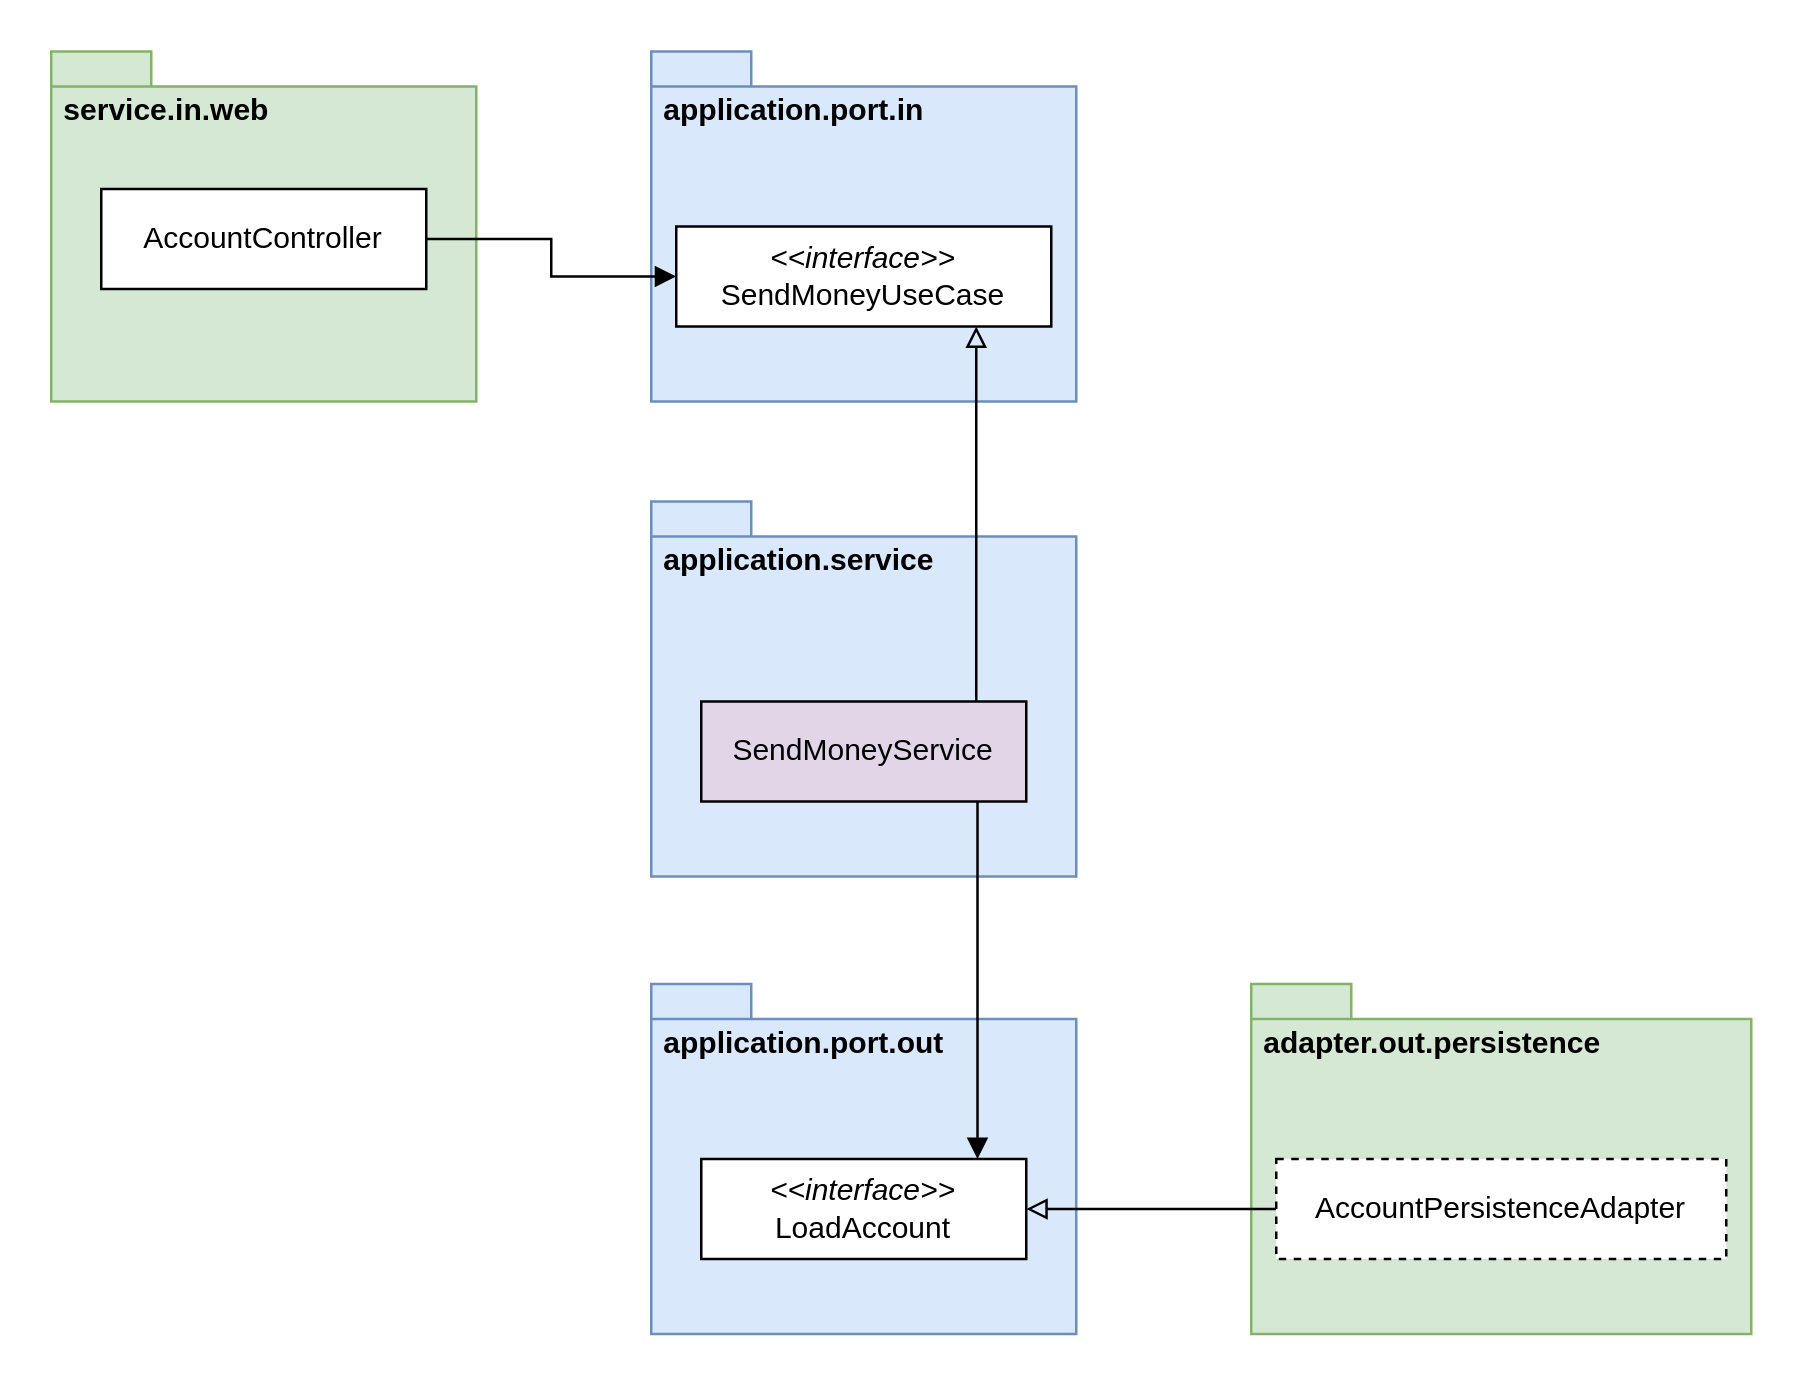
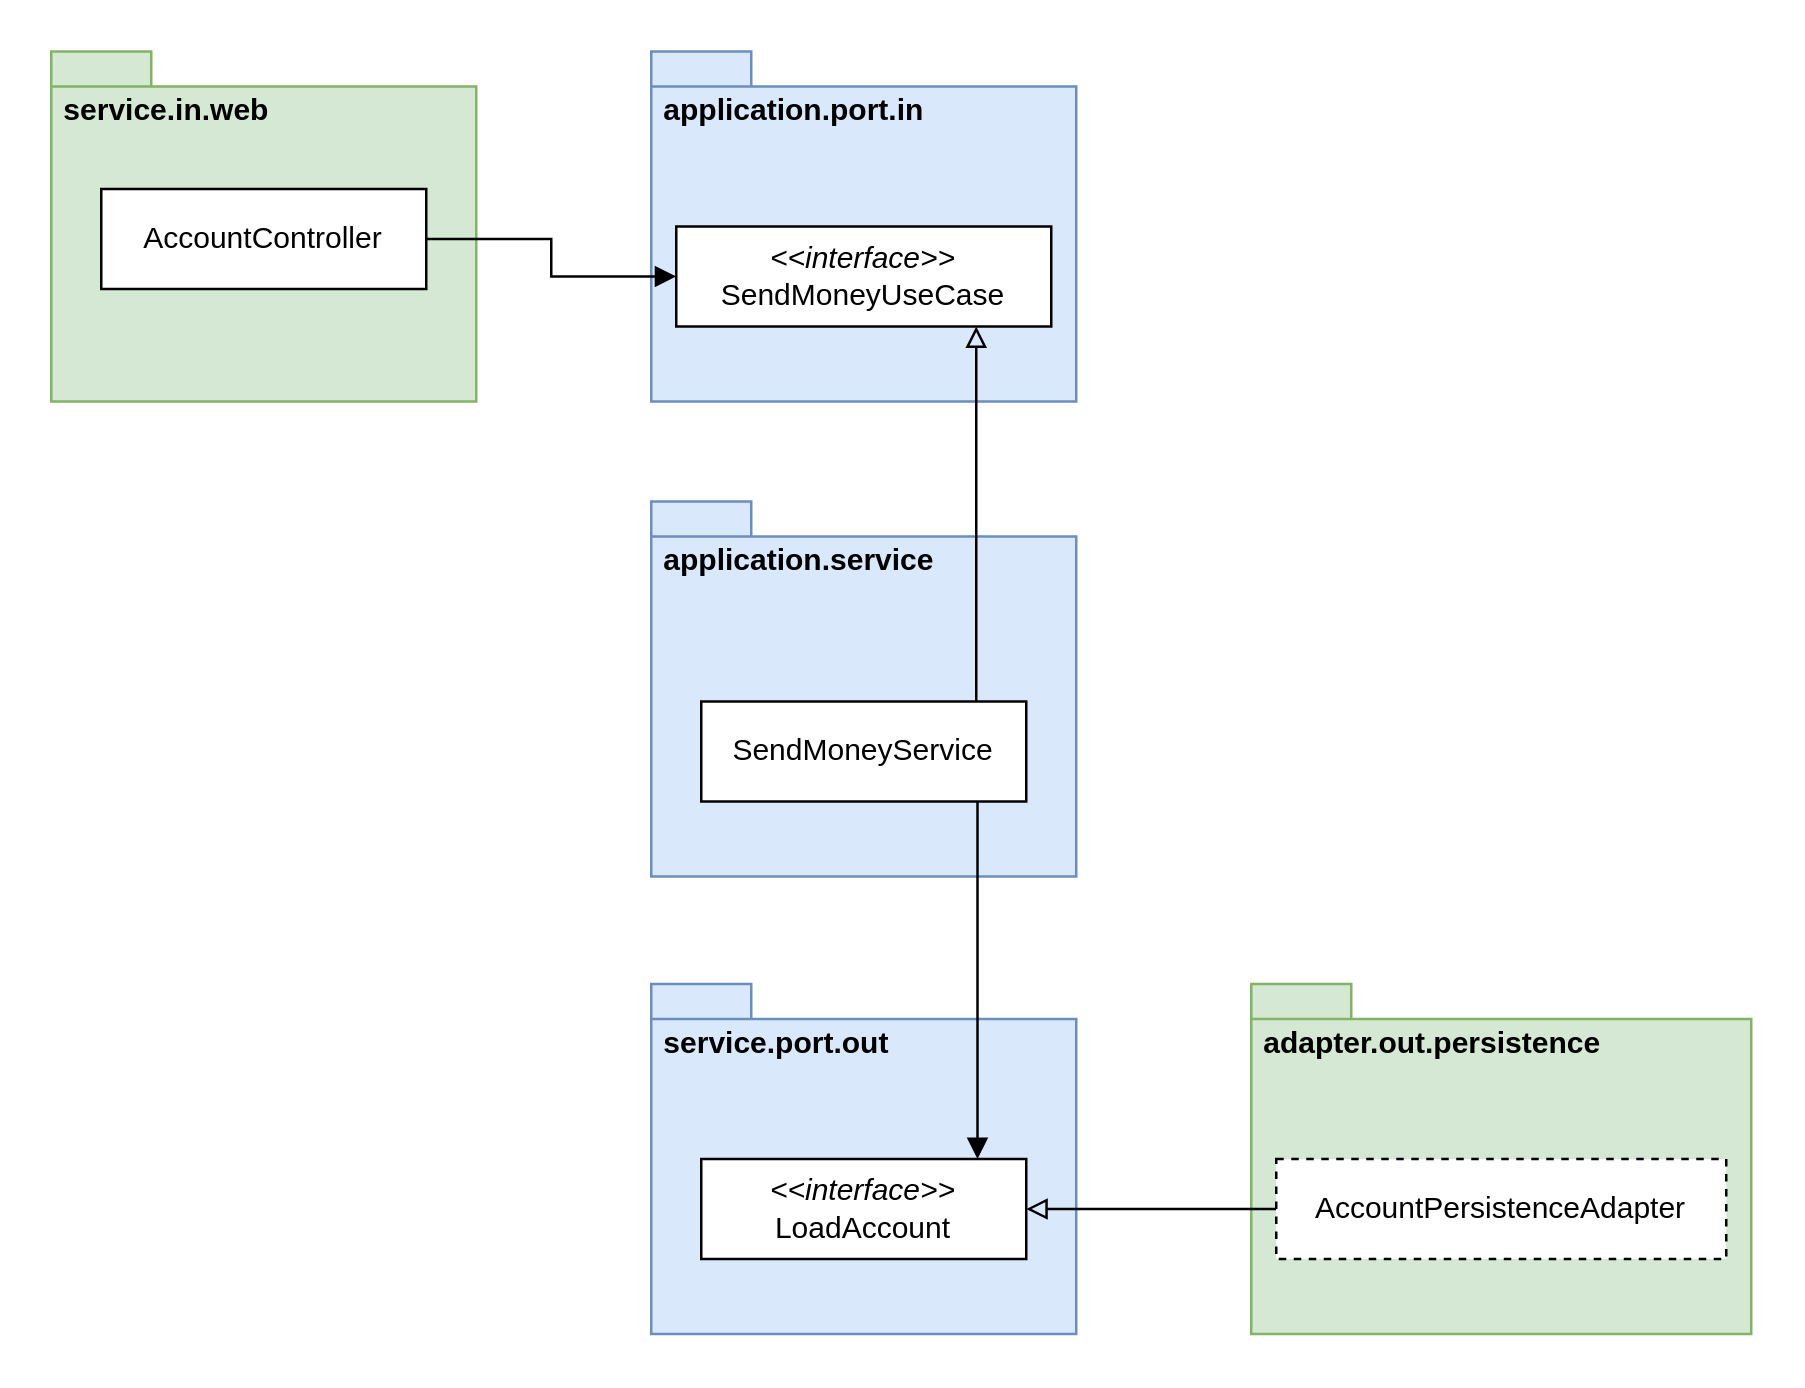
node "SendMoneyService": fillcolor #e1d5e7 -> #ffffff
node "application.port.out": label "application.port.out" -> "service.port.out"
